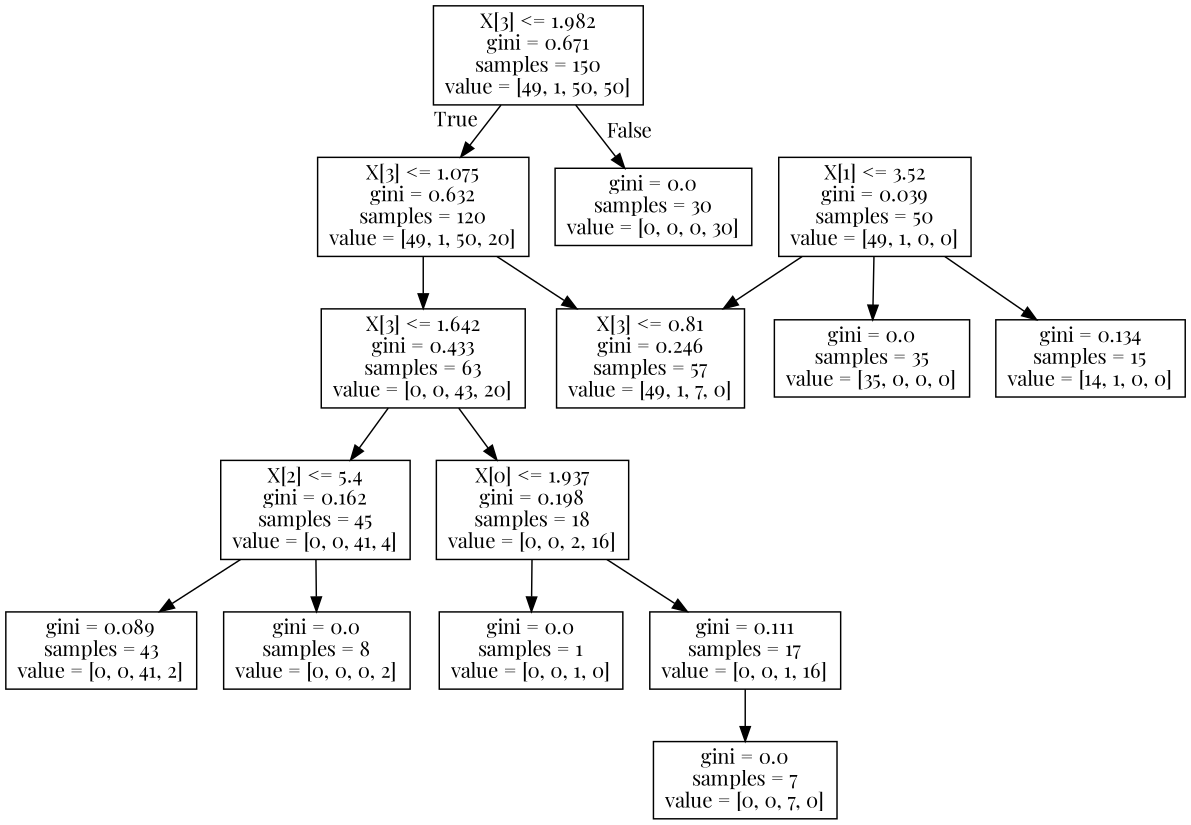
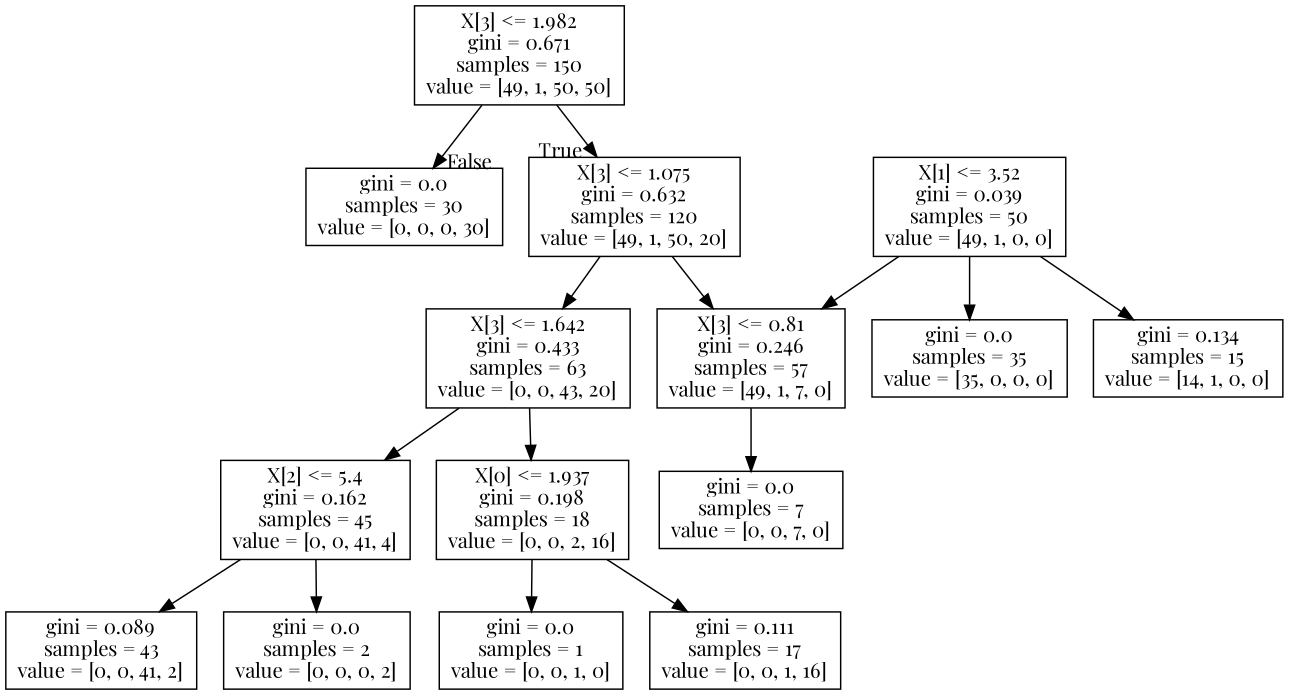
node "gini = 0.0 samples = 8 value = [0, 0, 0, 2]": label "gini = 0.0 samples = 8 value = [0, 0, 0, 2]" -> "gini = 0.0 samples = 2 value = [0, 0, 0, 2]"
edge "gini = 0.111 samples = 17 value = [0, 0, 1, 16]" -> "gini = 0.0 samples = 7 value = [0, 0, 7, 0]": now "X[3] <= 0.81 gini = 0.246 samples = 57 value = [49, 1, 7, 0]" -> "gini = 0.0 samples = 7 value = [0, 0, 7, 0]"
